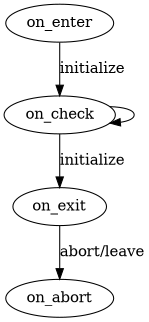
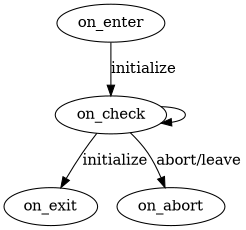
edge "on_exit" -> "on_abort": now "on_check" -> "on_abort"
